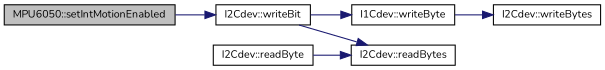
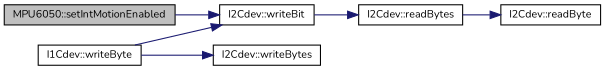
edge "I2Cdev::writeBit" -> "I1Cdev::writeByte": reversed
edge "I2Cdev::readByte" -> "I2Cdev::readBytes": reversed
